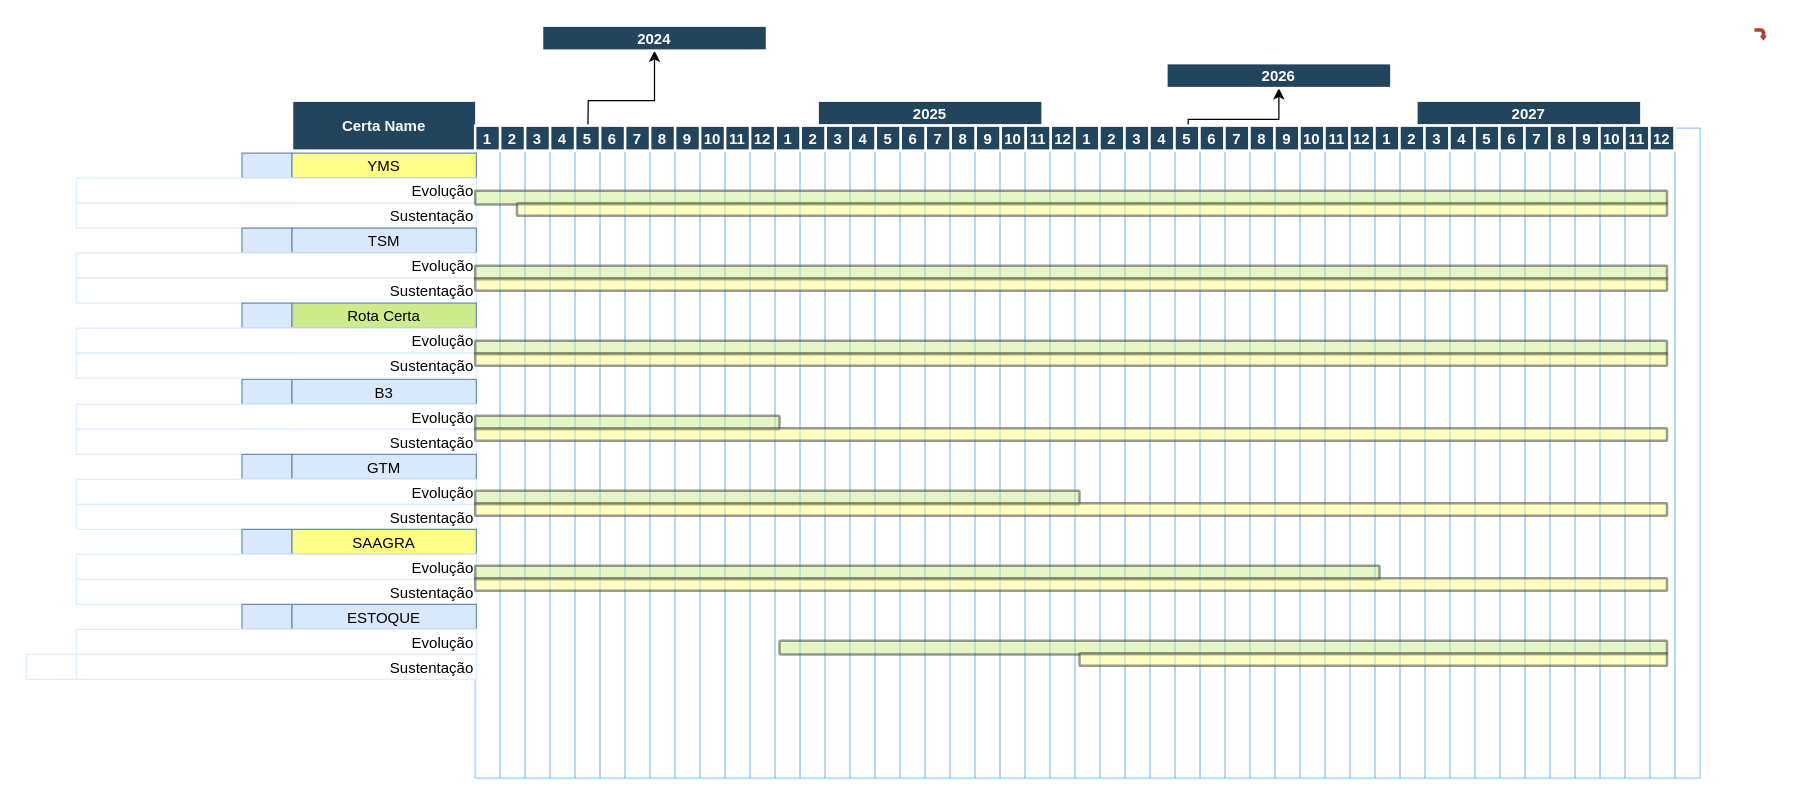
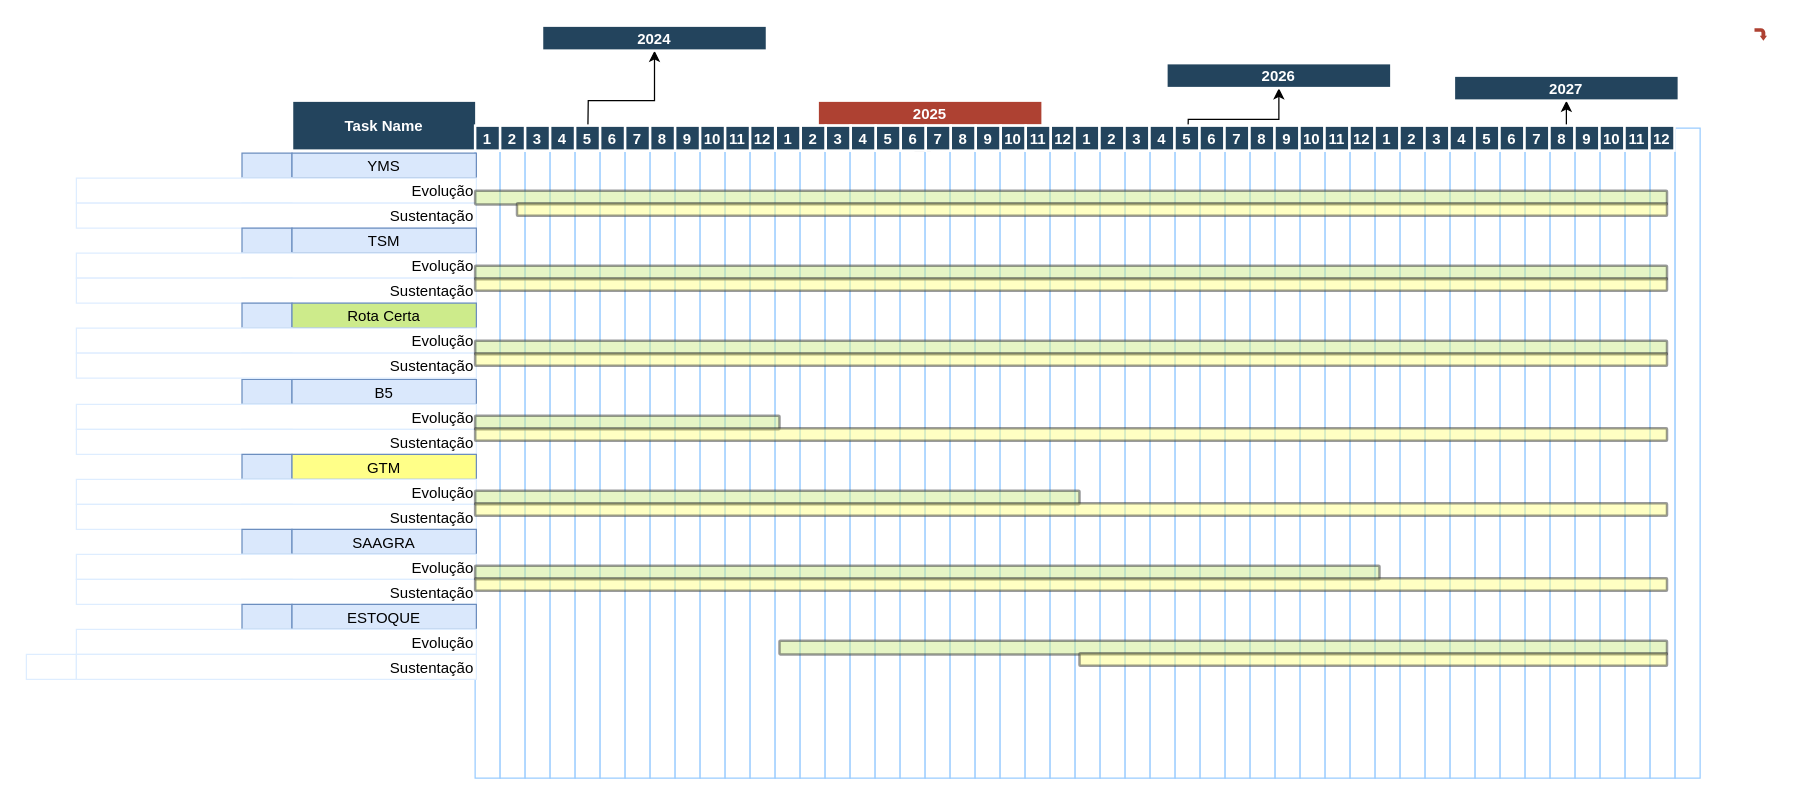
node "2025": fillcolor #23445d -> #ae4132
node "2027": moved (1529, 113) -> (1566, 88)
node "Certa Name": label "Certa Name" -> "Task Name"
node "YMS": fillcolor #ffff88 -> #dae8fc
node "B3": label "B3" -> "B5"
node "GTM": fillcolor #dae8fc -> #ffff88
node "SAAGRA": fillcolor #ffff88 -> #dae8fc
